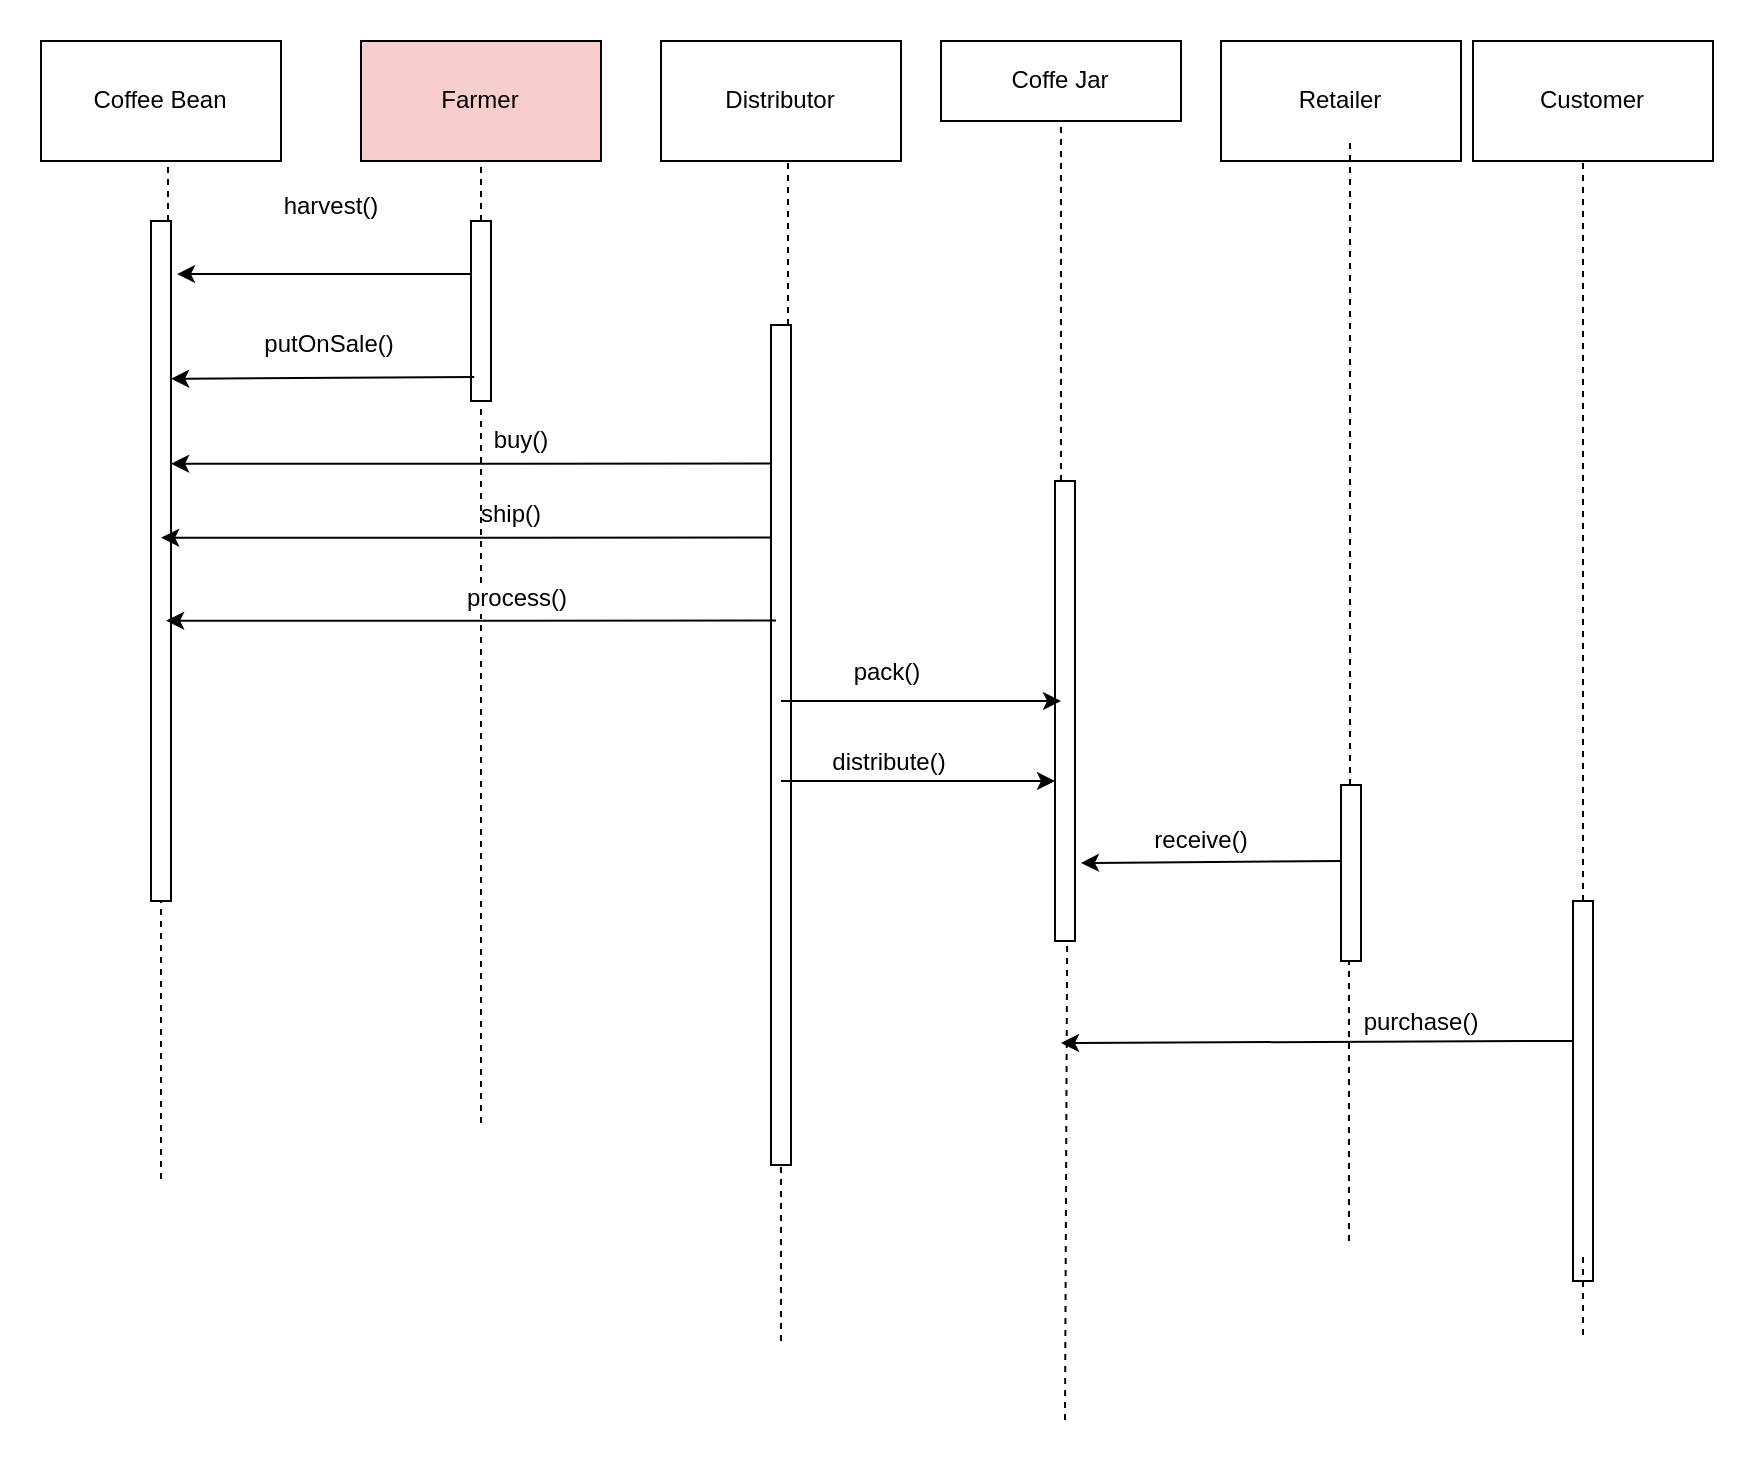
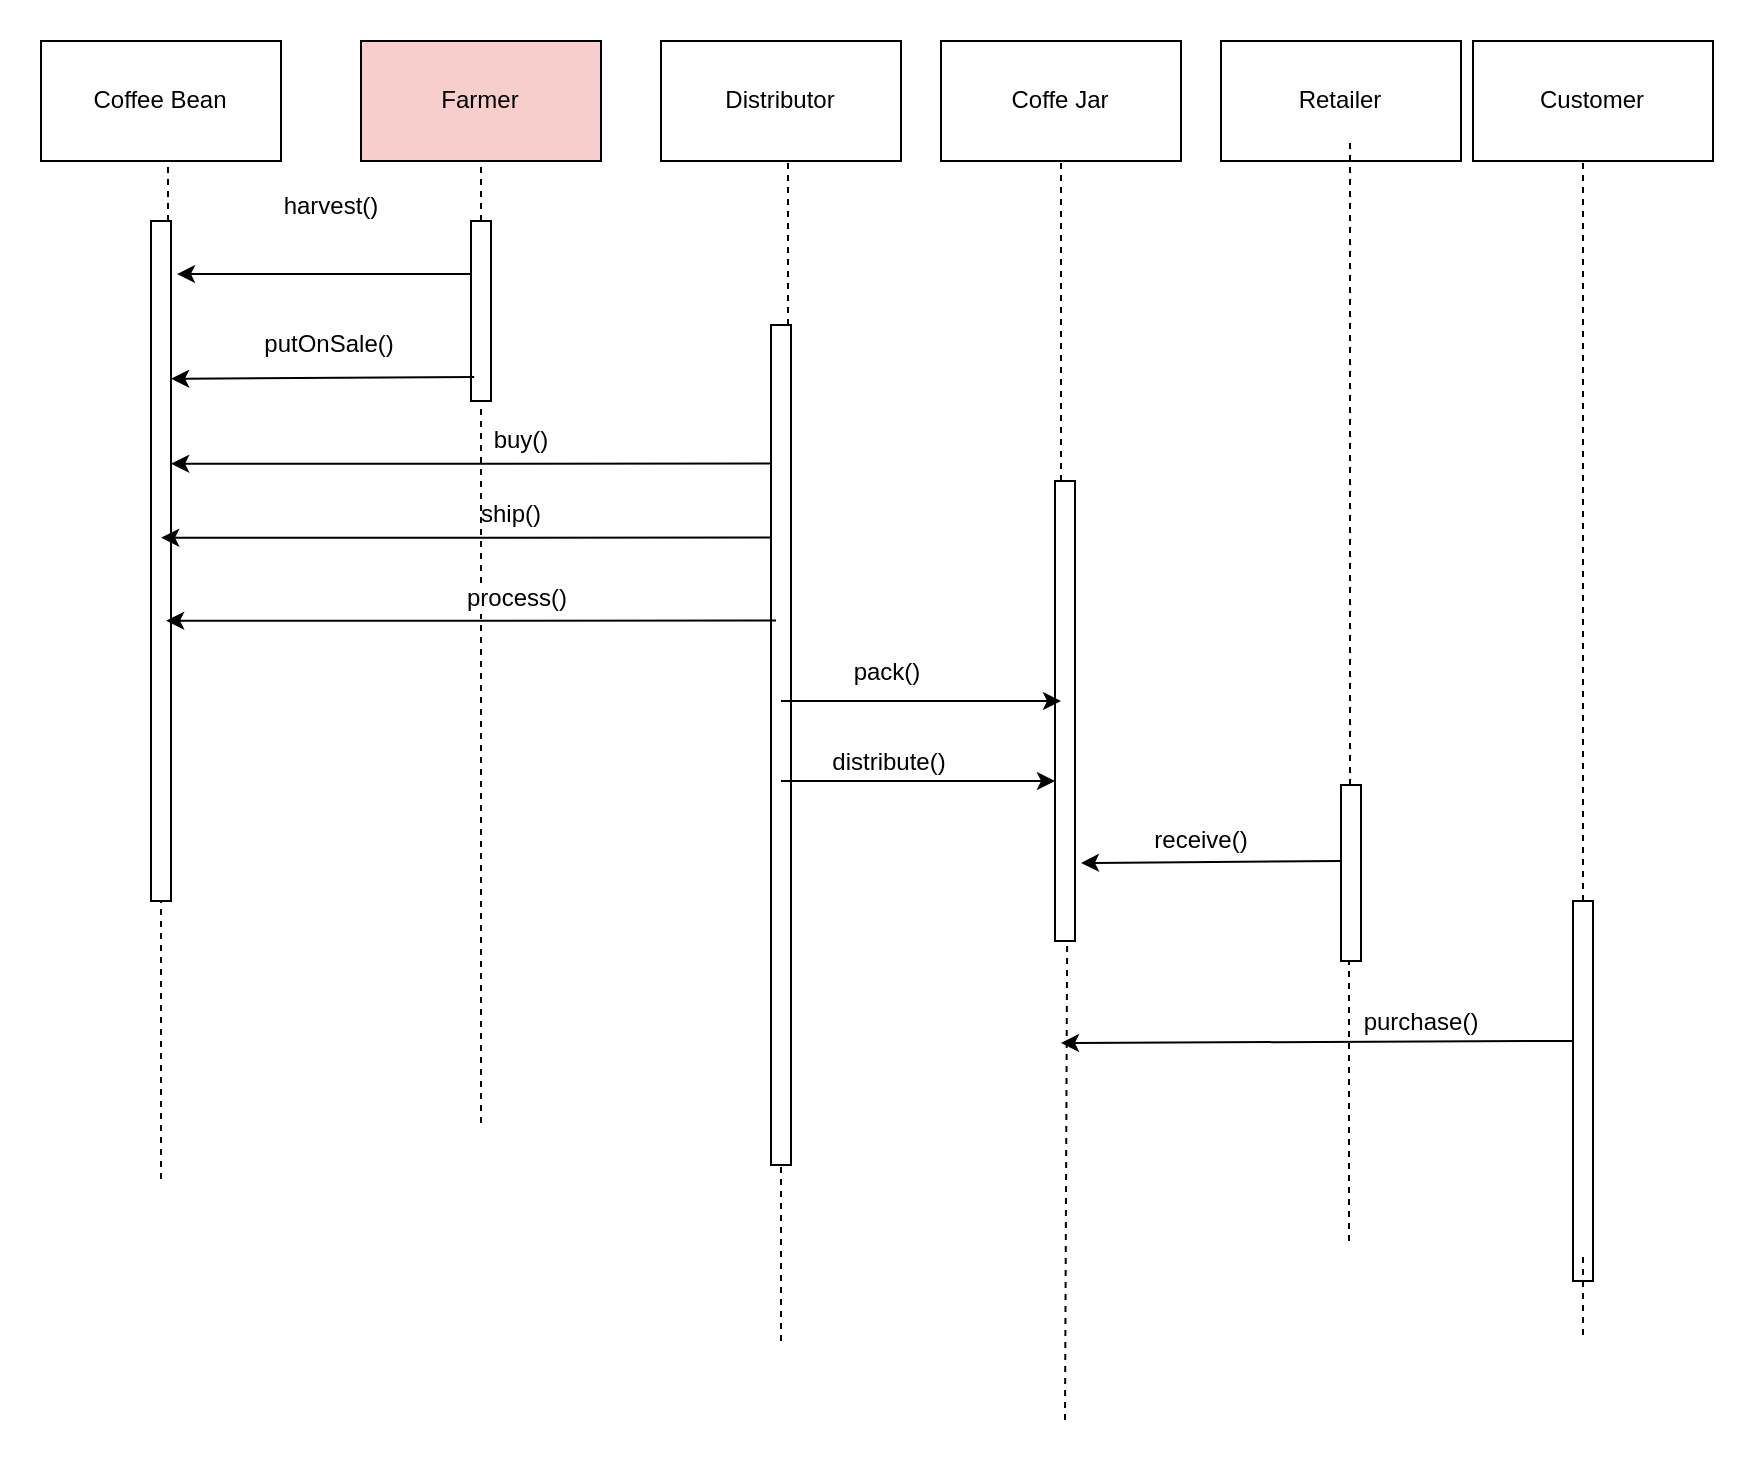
node "Coffe Jar": size 240x80 -> 240x120
